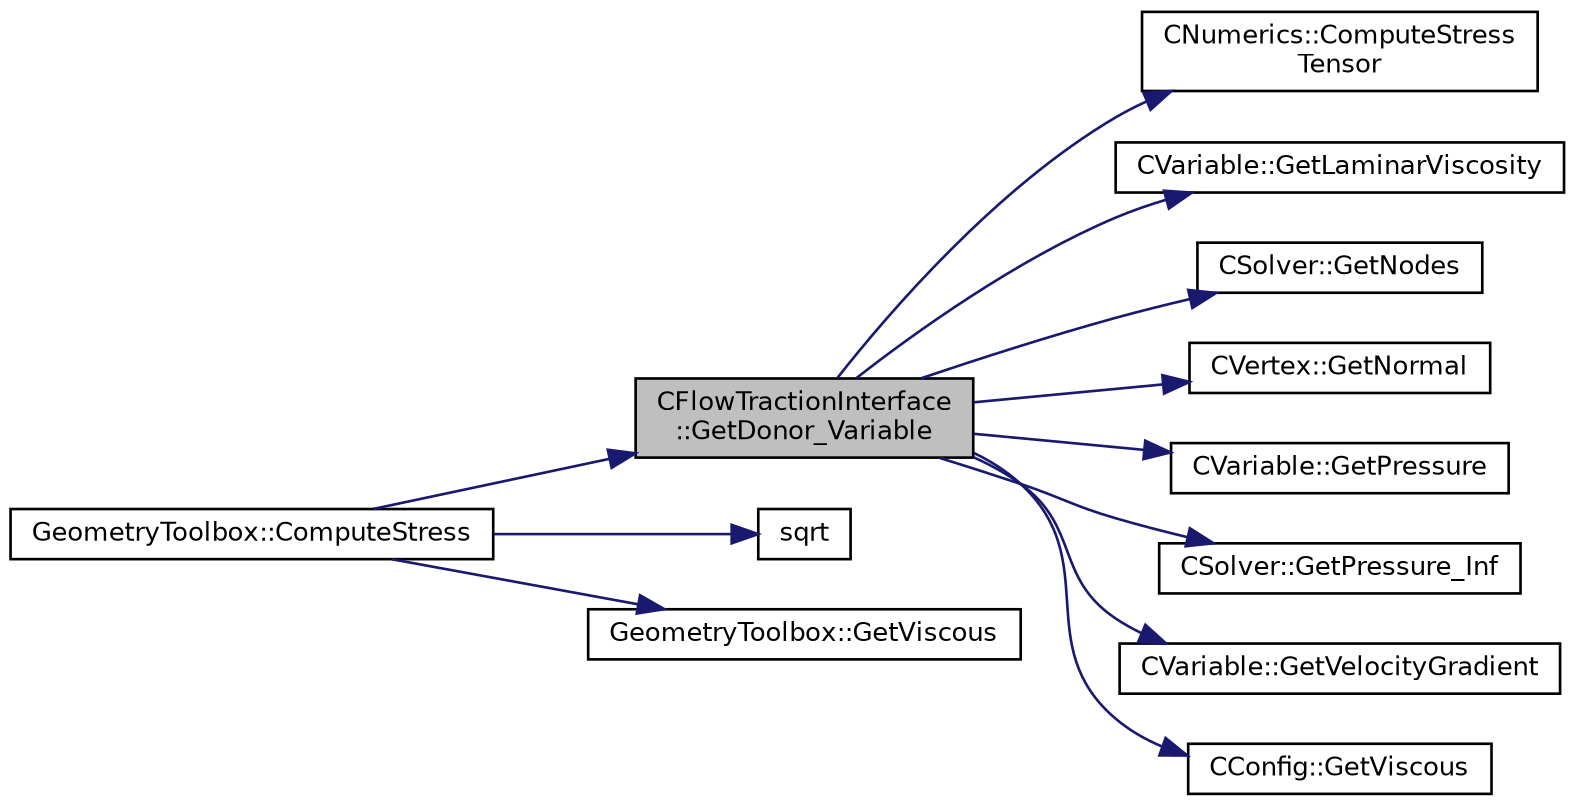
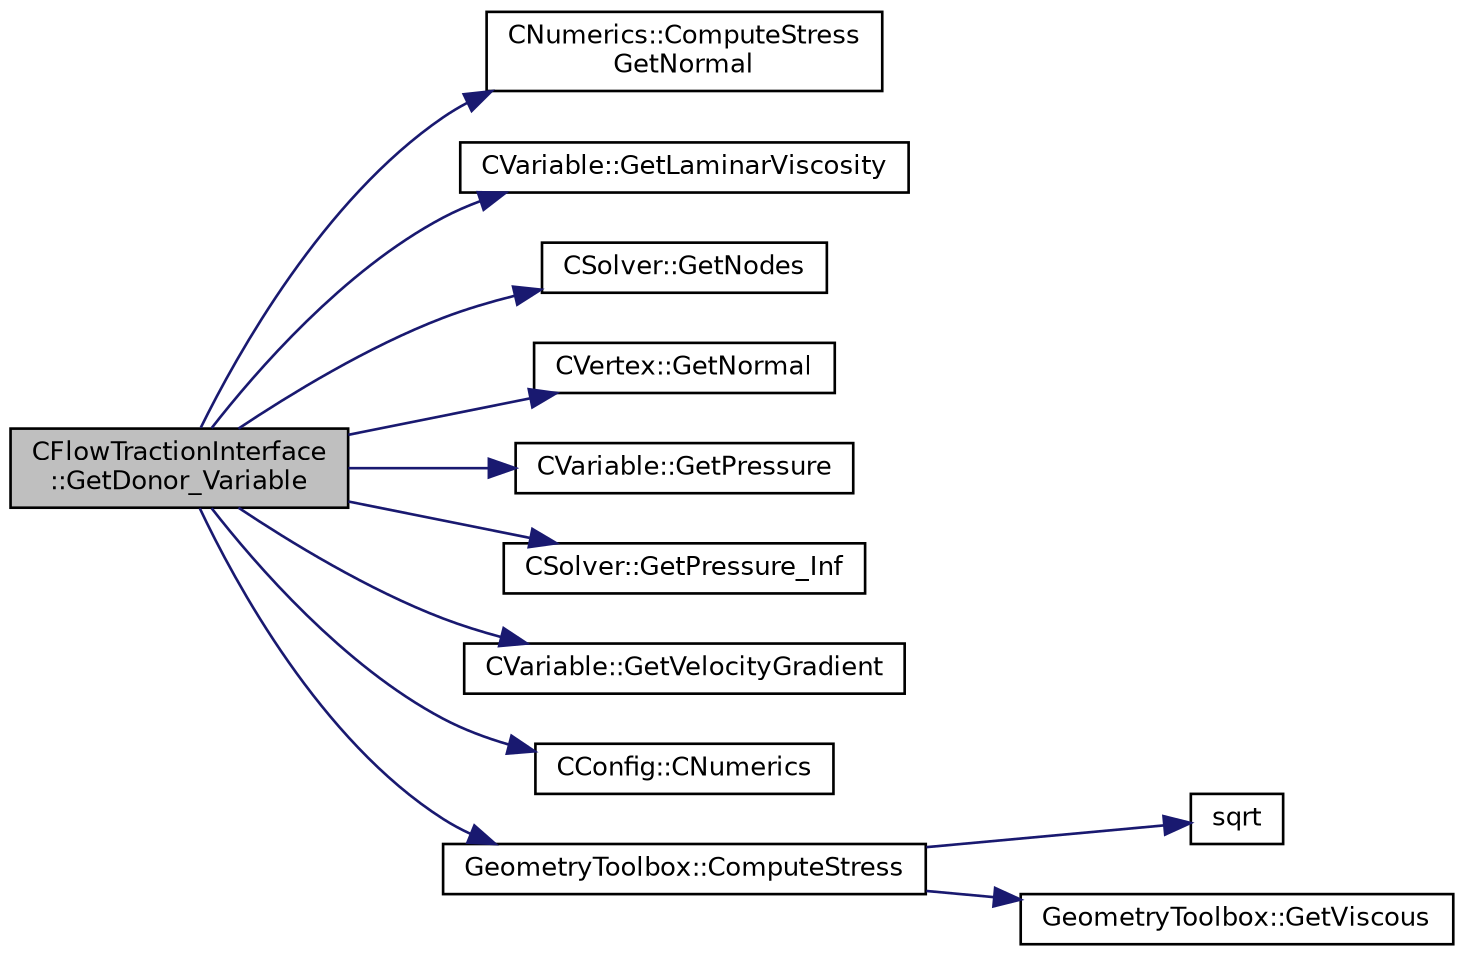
node "CNumerics::ComputeStress Tensor": label "CNumerics::ComputeStress Tensor" -> "CNumerics::ComputeStress GetNormal"
edge "GeometryToolbox::ComputeStress" -> "CFlowTractionInterface ::GetDonor_Variable": reversed
node "CConfig::GetViscous": label "CConfig::GetViscous" -> "CConfig::CNumerics"
